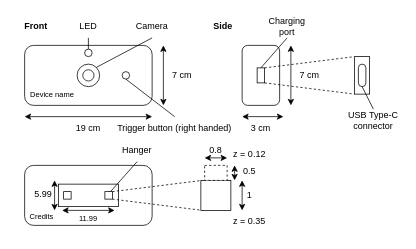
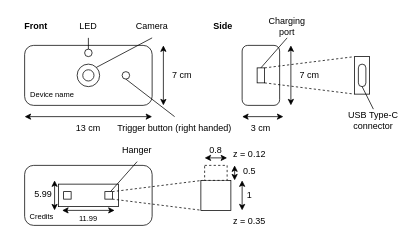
node "19 cm": label "19 cm" -> "13 cm"
